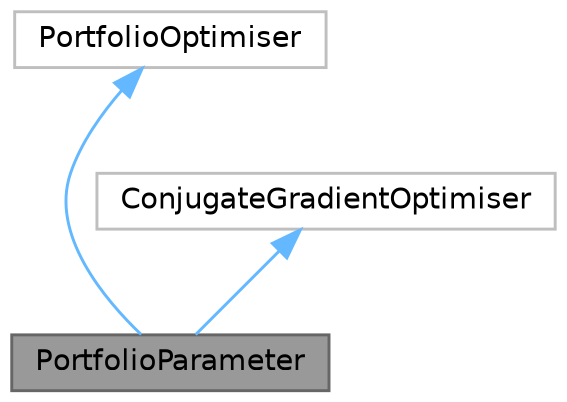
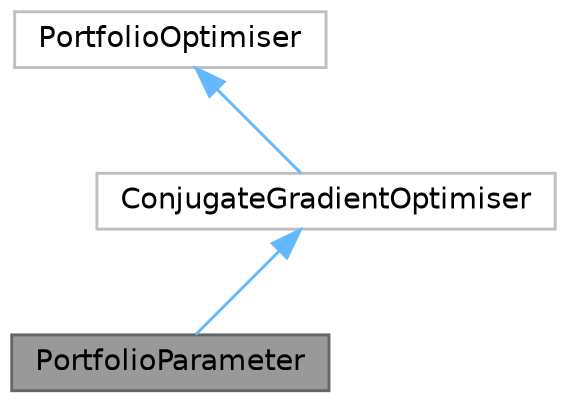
edge "PortfolioParameter" -> "PortfolioOptimiser": now "ConjugateGradientOptimiser" -> "PortfolioOptimiser"
